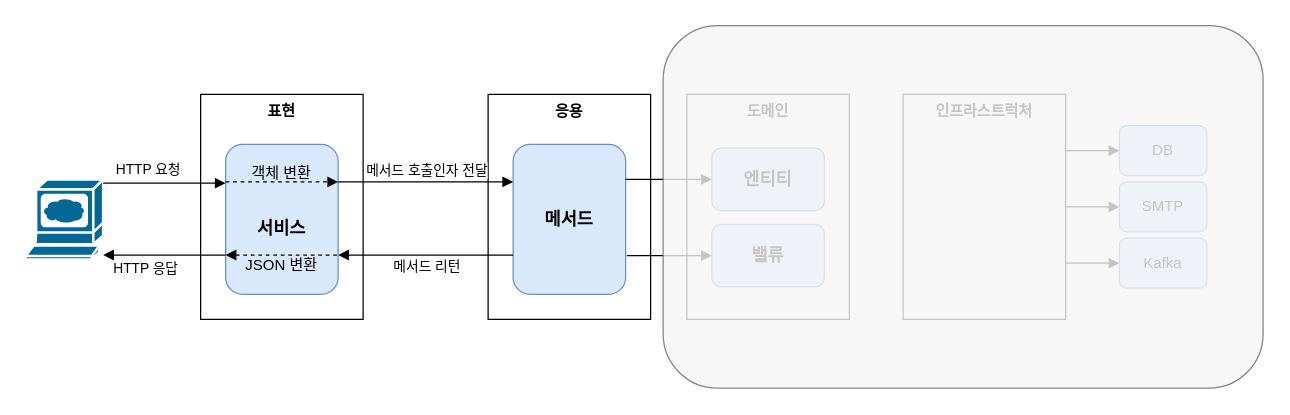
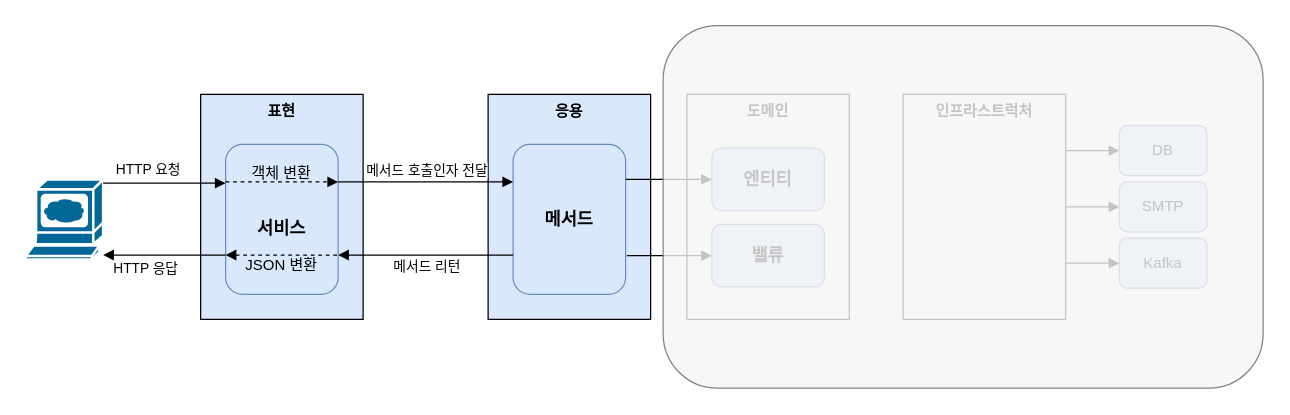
node "표현": fillcolor #ffffff -> #dae8fc
node "응용": fillcolor #ffffff -> #dae8fc
